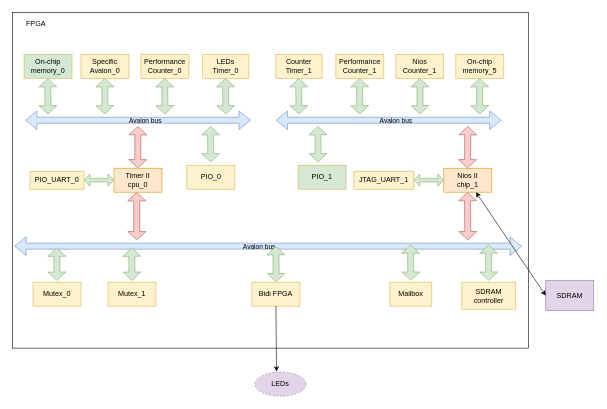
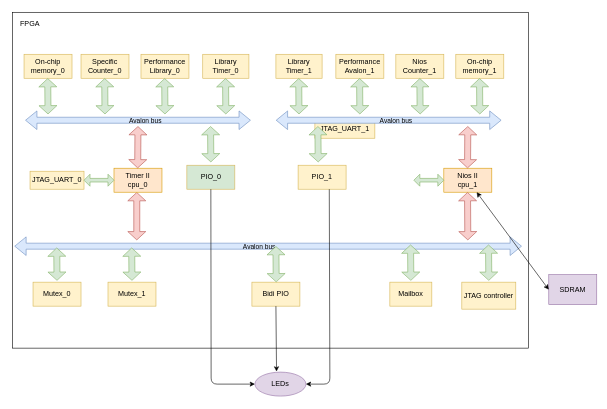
node "FPGA": moved (36, 24) -> (30, 24)
node "On-chip memory_0": fillcolor #d5e8d4 -> #fff2cc
node "Specific Avalon_0": label "Specific Avalon_0" -> "Specific Counter_0"
node "Performance Counter_0": label "Performance Counter_0" -> "Performance Library_0"
node "LEDs Timer_0": label "LEDs Timer_0" -> "Library Timer_0"
node "Counter Timer_1": label "Counter Timer_1" -> "Library Timer_1"
node "Performance Counter_1": label "Performance Counter_1" -> "Performance Avalon_1"
node "On-chip memory_5": label "On-chip memory_5" -> "On-chip memory_1"
node "PIO_0": fillcolor #fff2cc -> #d5e8d4
node "PIO_1": fillcolor #d5e8d4 -> #fff2cc
node "PIO_UART_0": label "PIO_UART_0" -> "JTAG_UART_0"
node "JTAG_UART_1": moved (384, 180) -> (345, 129)
node "Nios II chip_1": label "Nios II chip_1" -> "Nios II cpu_1"
edge "PIO_1" -> "LEDs": added
node "Bidi FPGA": label "Bidi FPGA" -> "Bidi PIO"
node "SDRAM controller": label "SDRAM controller" -> "JTAG controller"
node "SDRAM": moved (570, 296) -> (573, 290)
edge "PIO_0" -> "LEDs": added
node "LEDs": style dashed -> solid
